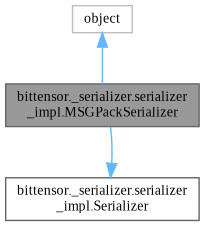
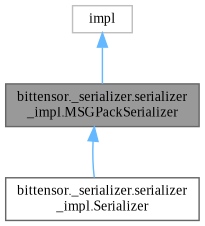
node "object": label "object" -> "impl"
edge "bittensor._serializer.serializer _impl.MSGPackSerializer" -> "bittensor._serializer.serializer _impl.Serializer": reversed
